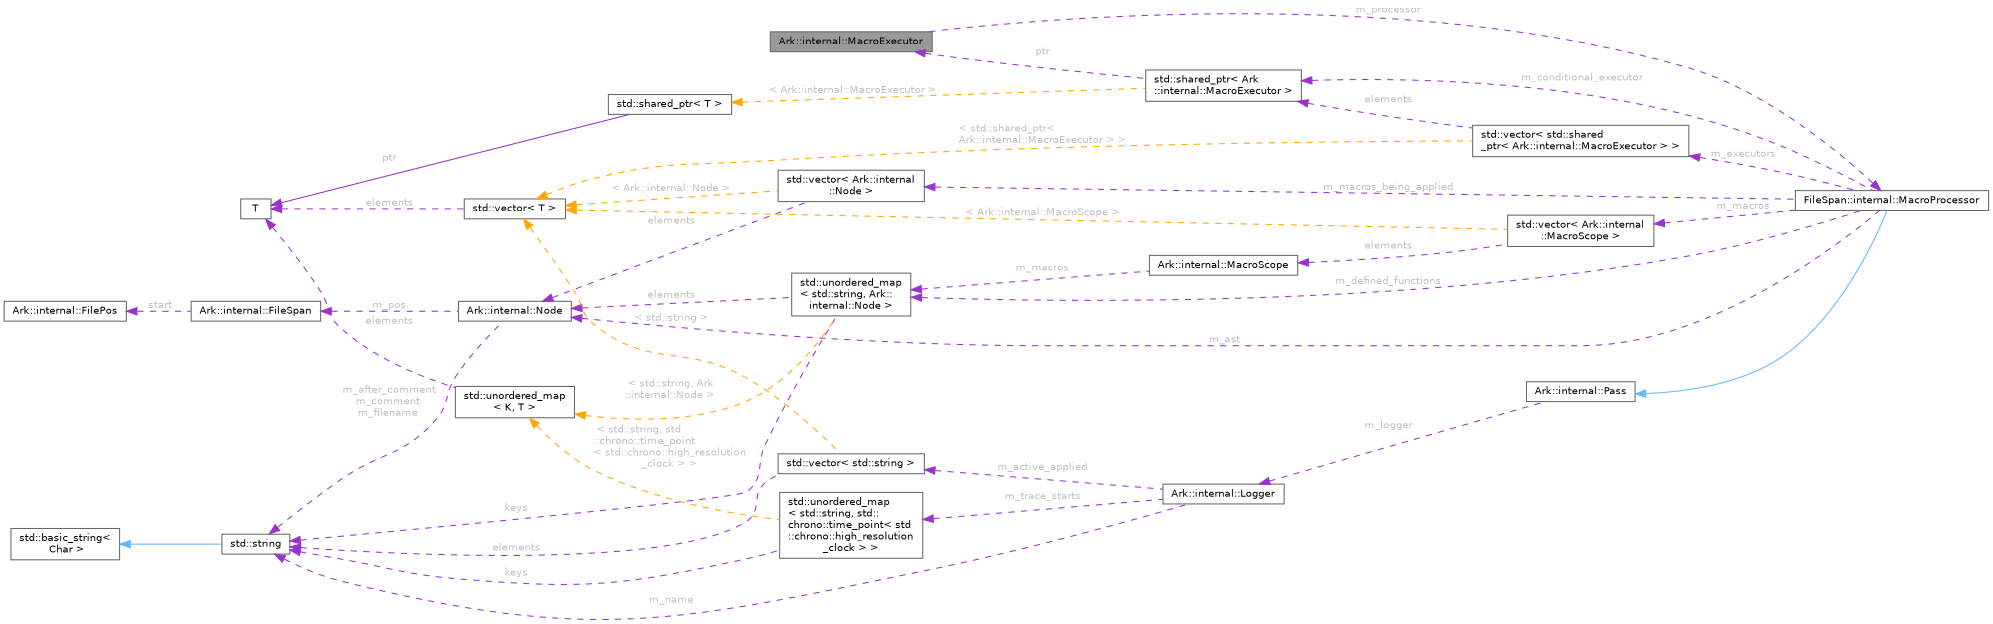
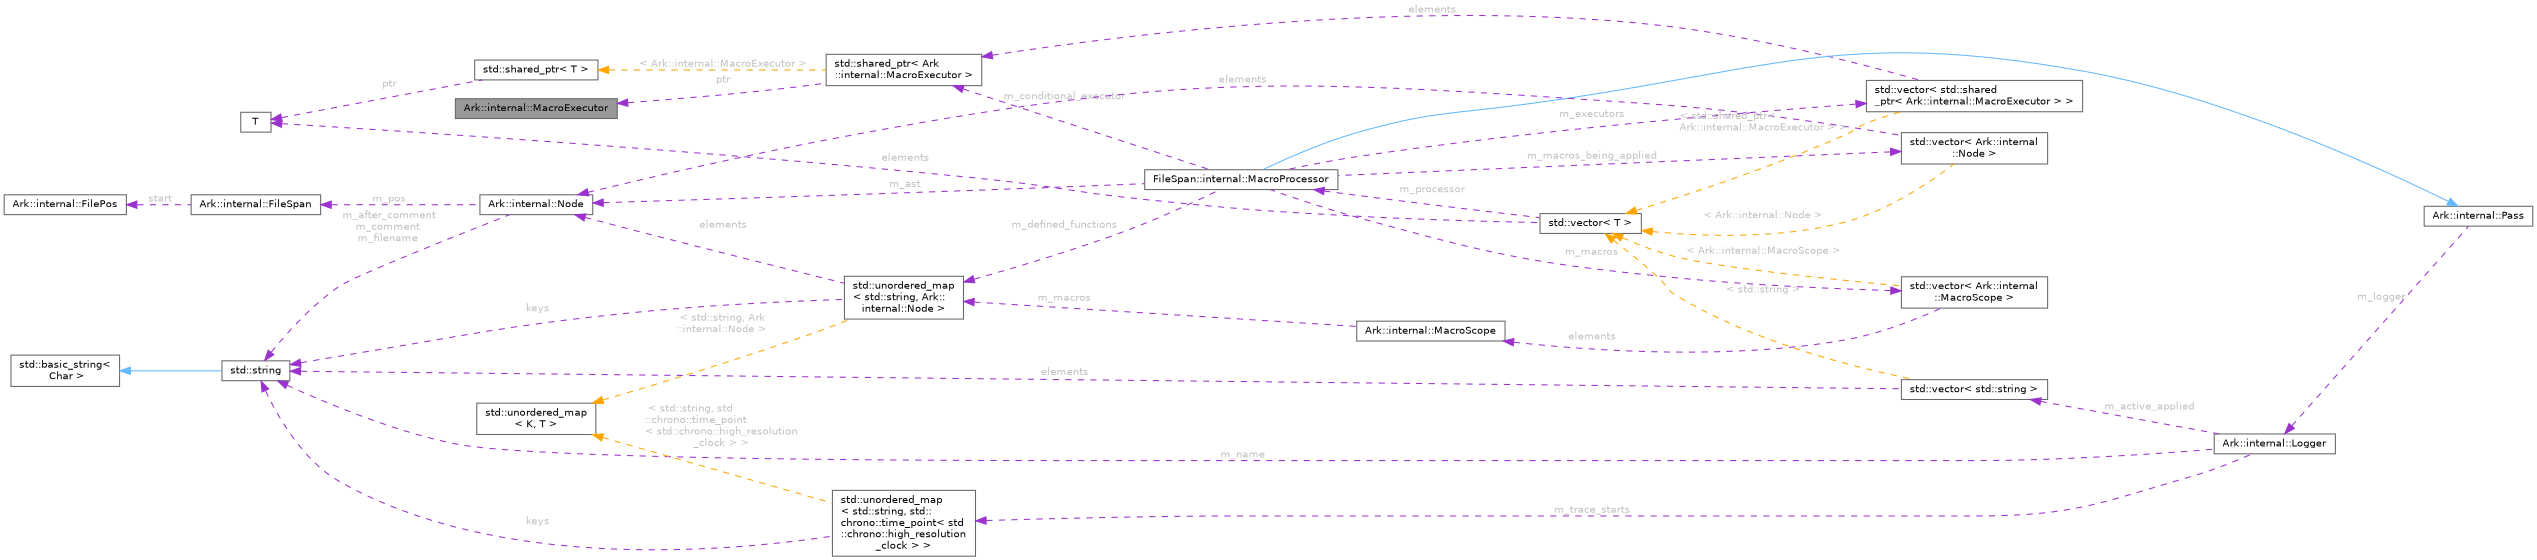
edge "Ark::internal::MacroExecutor" -> "FileSpan::internal::MacroProcessor": now "std::vector< T >" -> "FileSpan::internal::MacroProcessor"
edge "std::shared_ptr< T >" -> "T": style solid -> dashed
edge "std::unordered_map < K, T >" -> "T": removed, label "elements"
